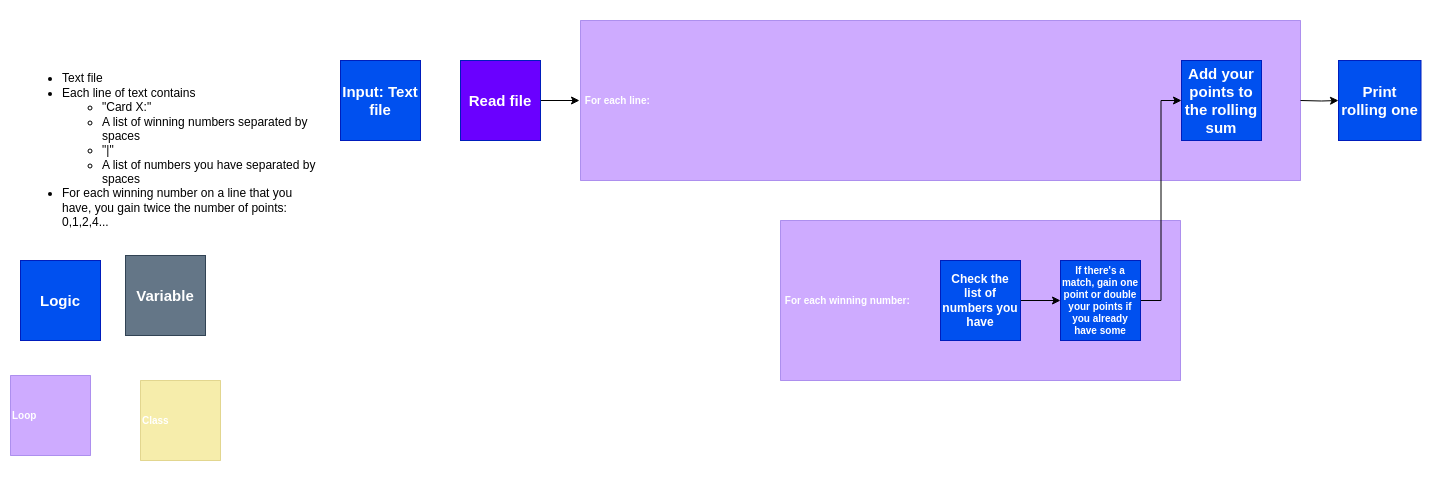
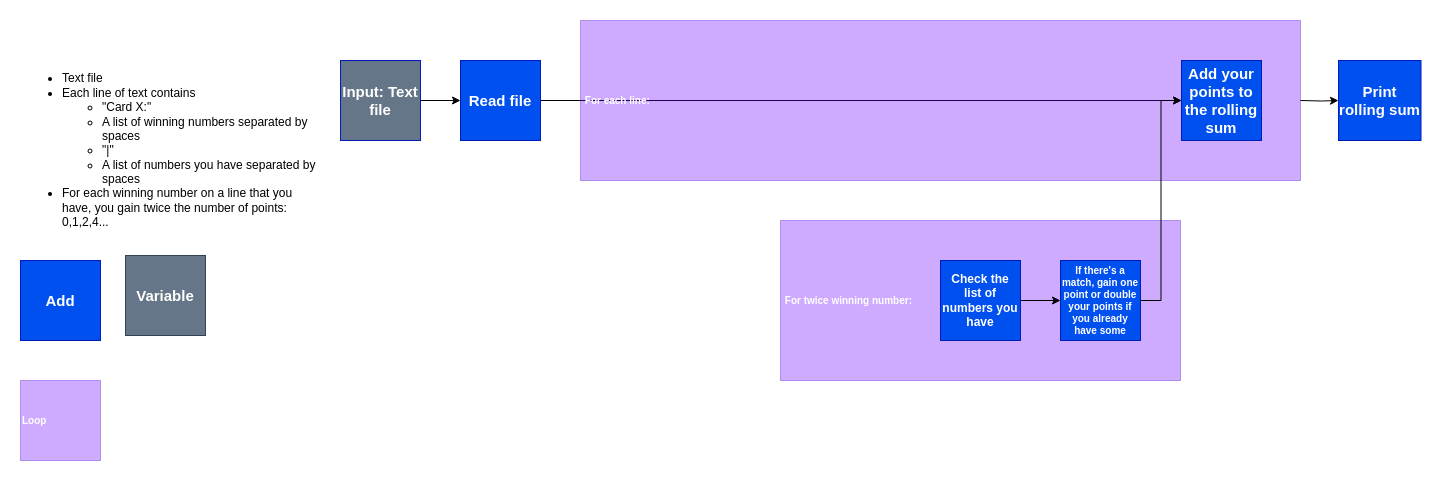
node "Input: Text file": fillcolor #0050ef -> #647687
edge "Input: Text file" -> "Read file": added
node "Read file": fillcolor #6a00ff -> #0050ef
edge "Read file" -> "For each line:": now "Read file" -> "Add your points to the rolling sum"
node "Print rolling one": label "Print rolling one" -> "Print rolling sum"
node "Logic": label "Logic" -> "Add"
node "For each winning number:": label "For each winning number:" -> "For twice winning number:"
node "Loop": moved (51, 416) -> (61, 421)
node "Class": removed
